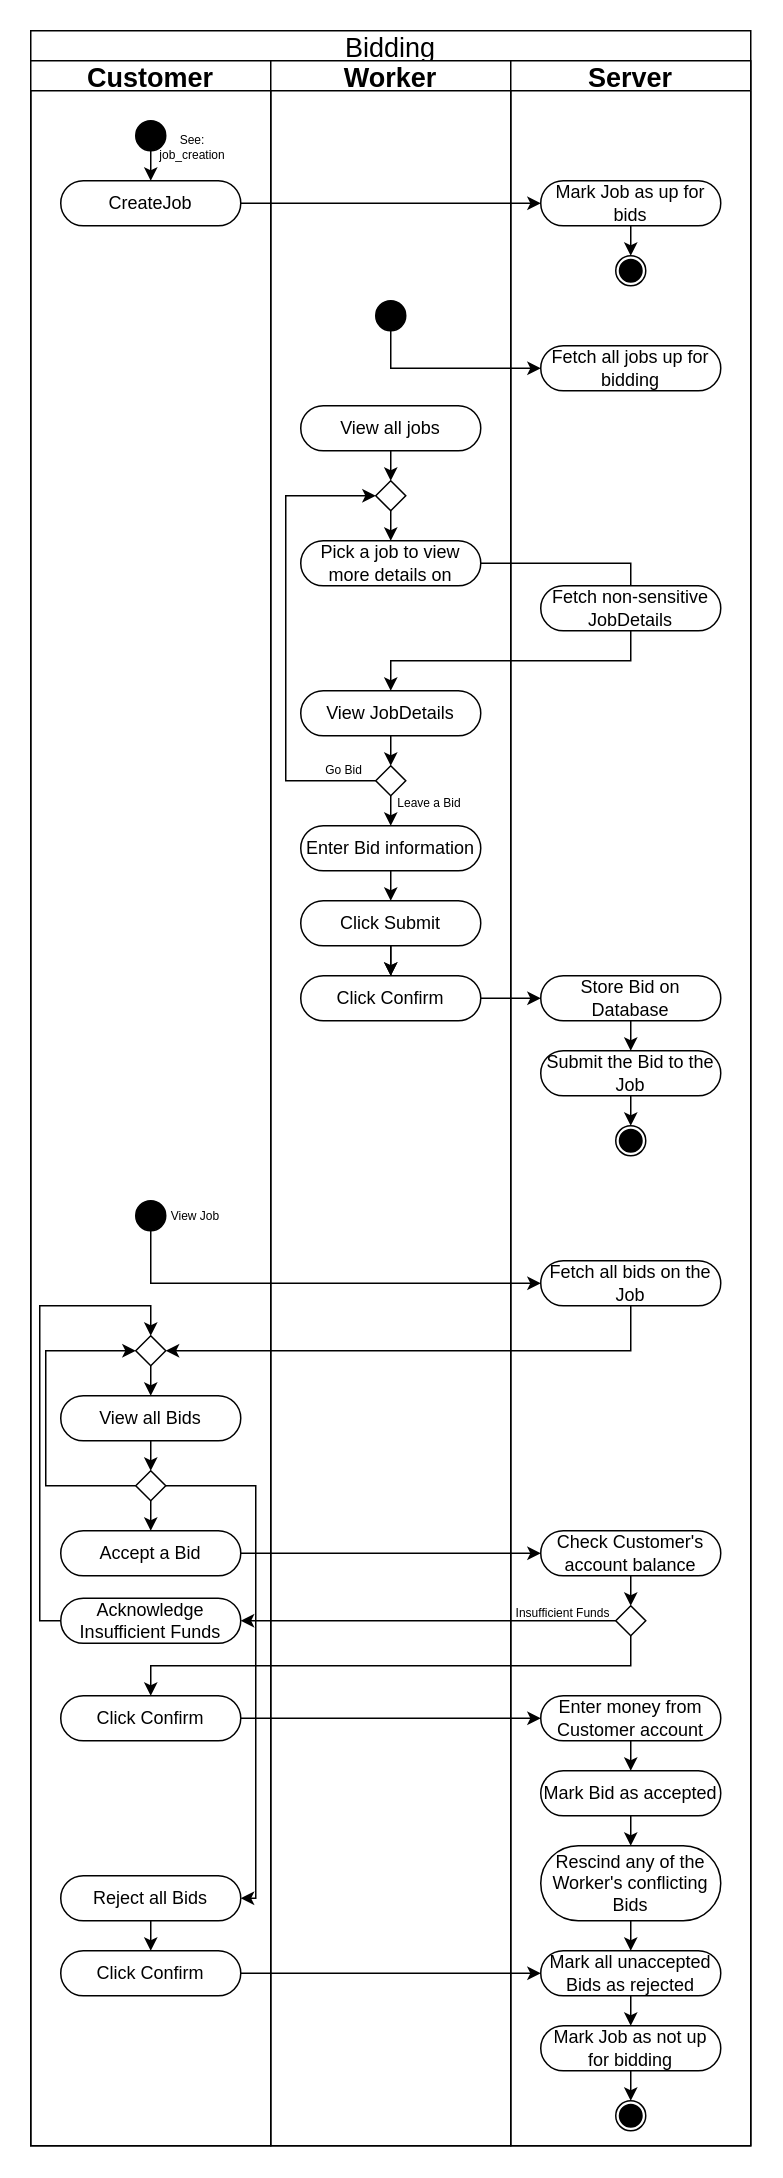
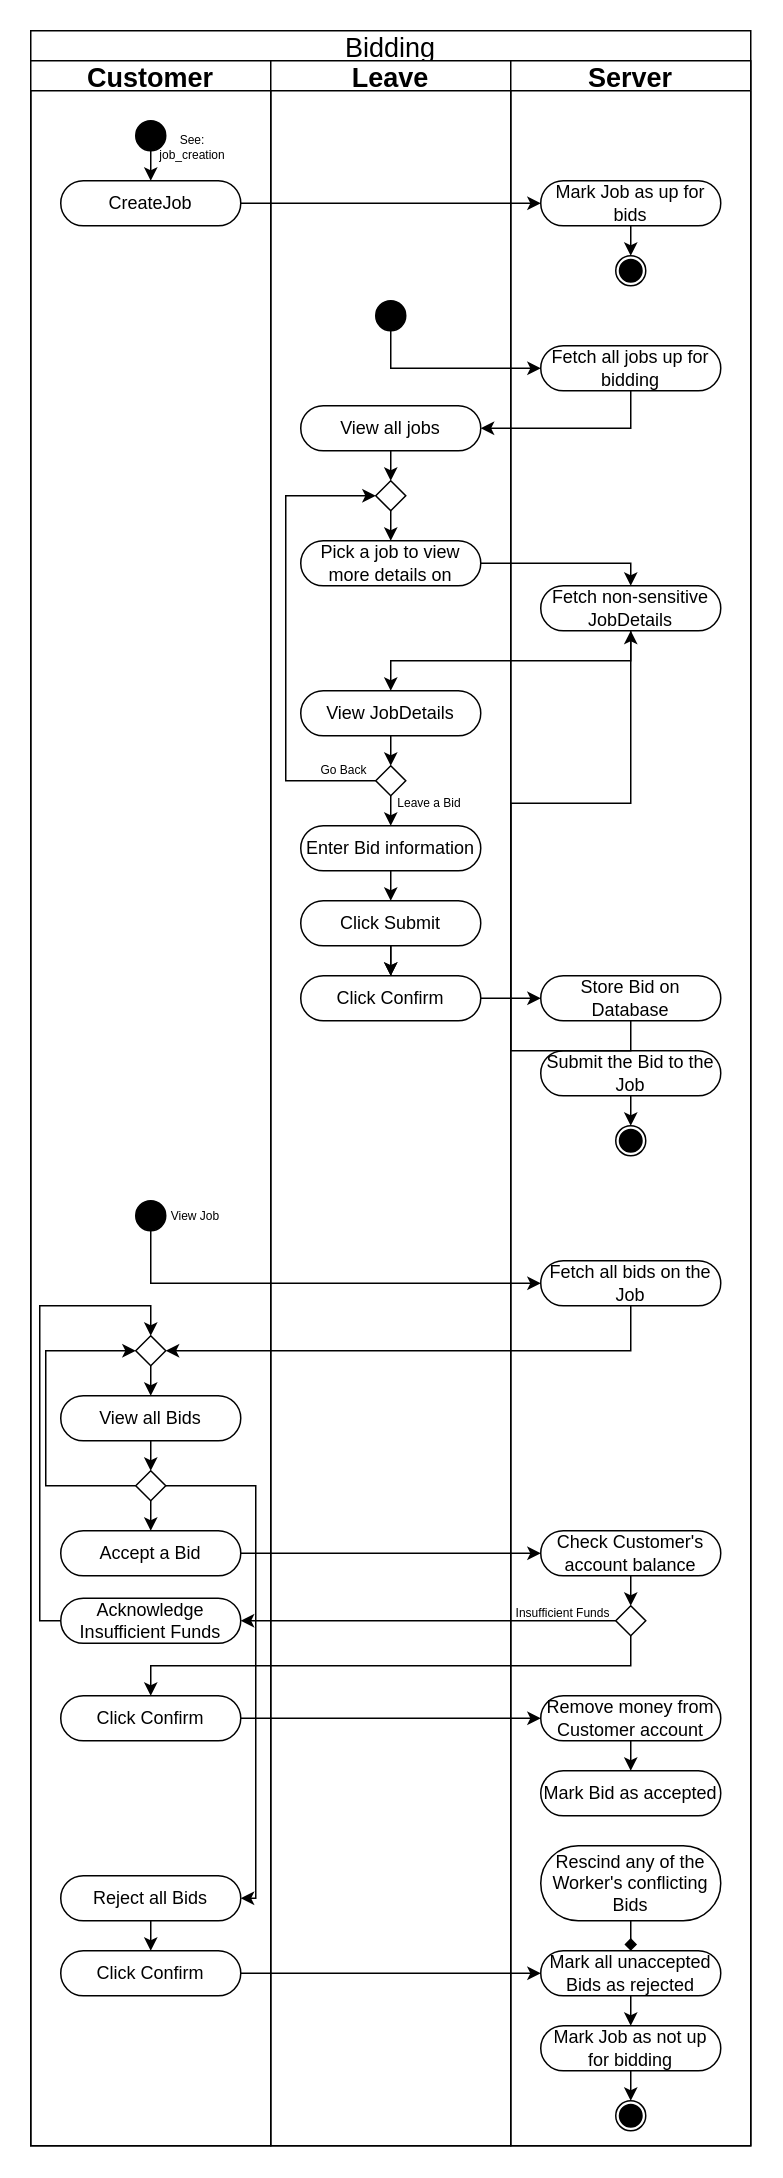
node "Worker": label "Worker" -> "Leave"
edge "Fetch all jobs up for bidding" -> "View all jobs": added
edge "Pick a job to view more details on" -- "Fetch non-sensitive JobDetails": arrowhead none -> classic
node "Go Bid": label "Go Bid" -> "Go Back"
edge "Store Bid on Database" -> "Submit the Bid to the Job": now "Store Bid on Database" -> "Fetch non-sensitive JobDetails"
node "Enter money from Customer account": label "Enter money from Customer account" -> "Remove money from Customer account"
edge "Mark Bid as accepted" -> "Rescind any of the Worker's conflicting Bids": removed
edge "Rescind any of the Worker's conflicting Bids" -> "Mark all unaccepted Bids as rejected": arrowhead classic -> diamond
